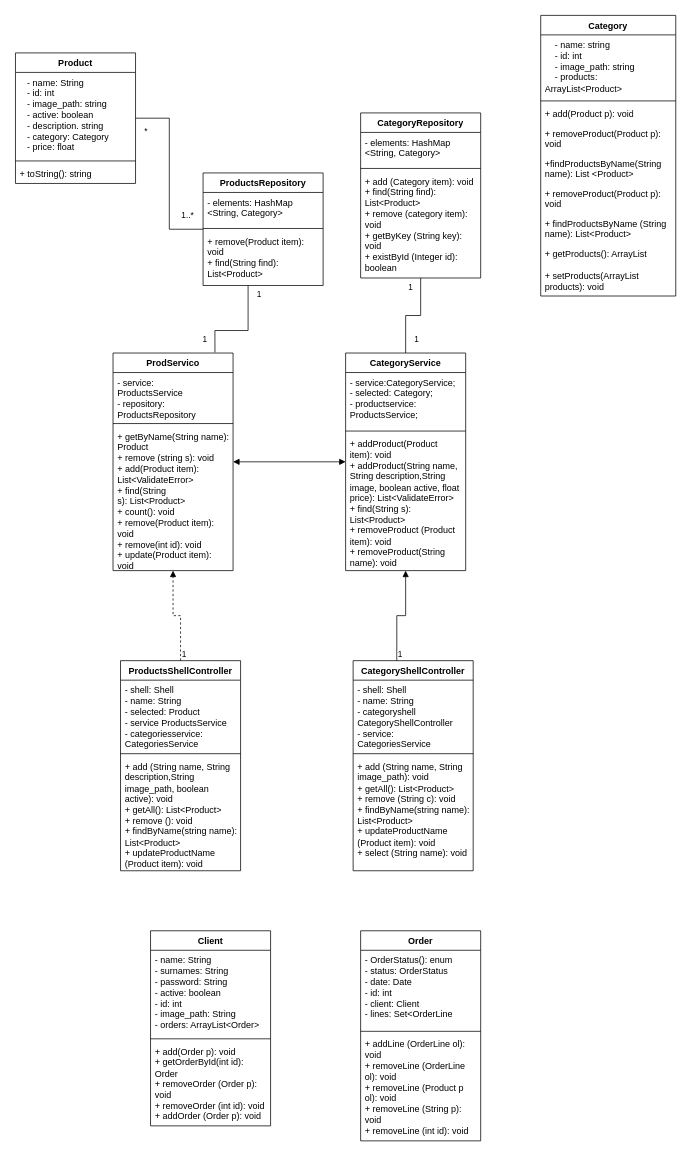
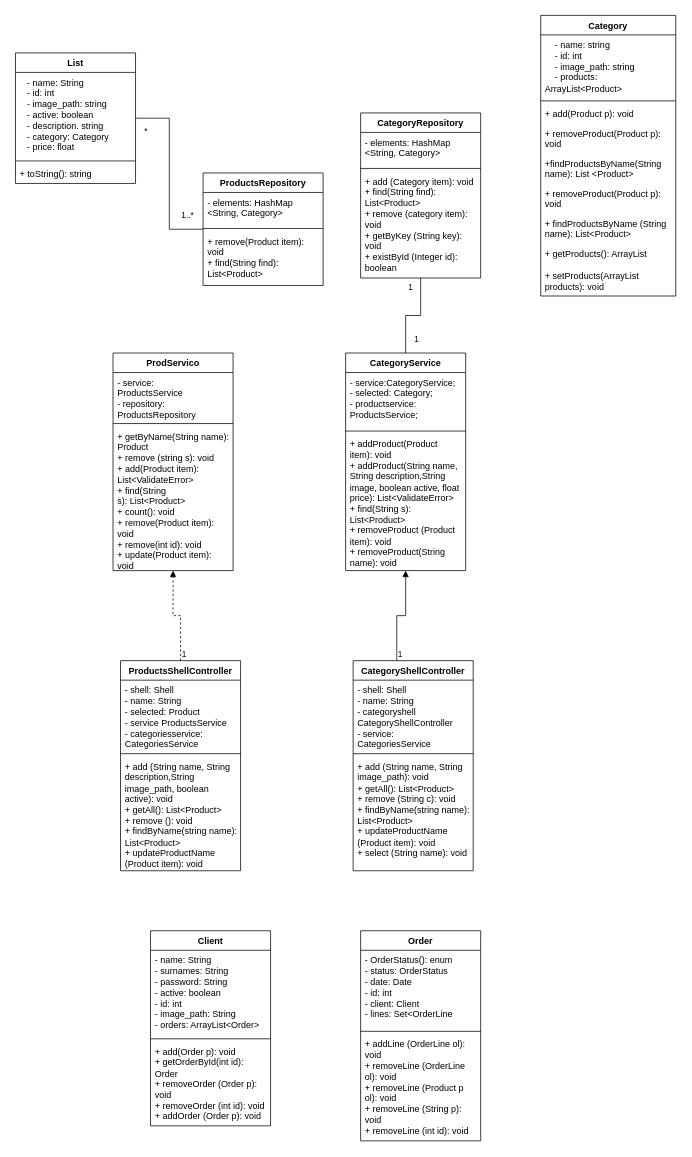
node "Product": label "Product" -> "List"
edge "ProductsRepository" -- "ProdServico": removed, labels "1", "1"
edge "ProdServico" -- "CategoryService": removed
